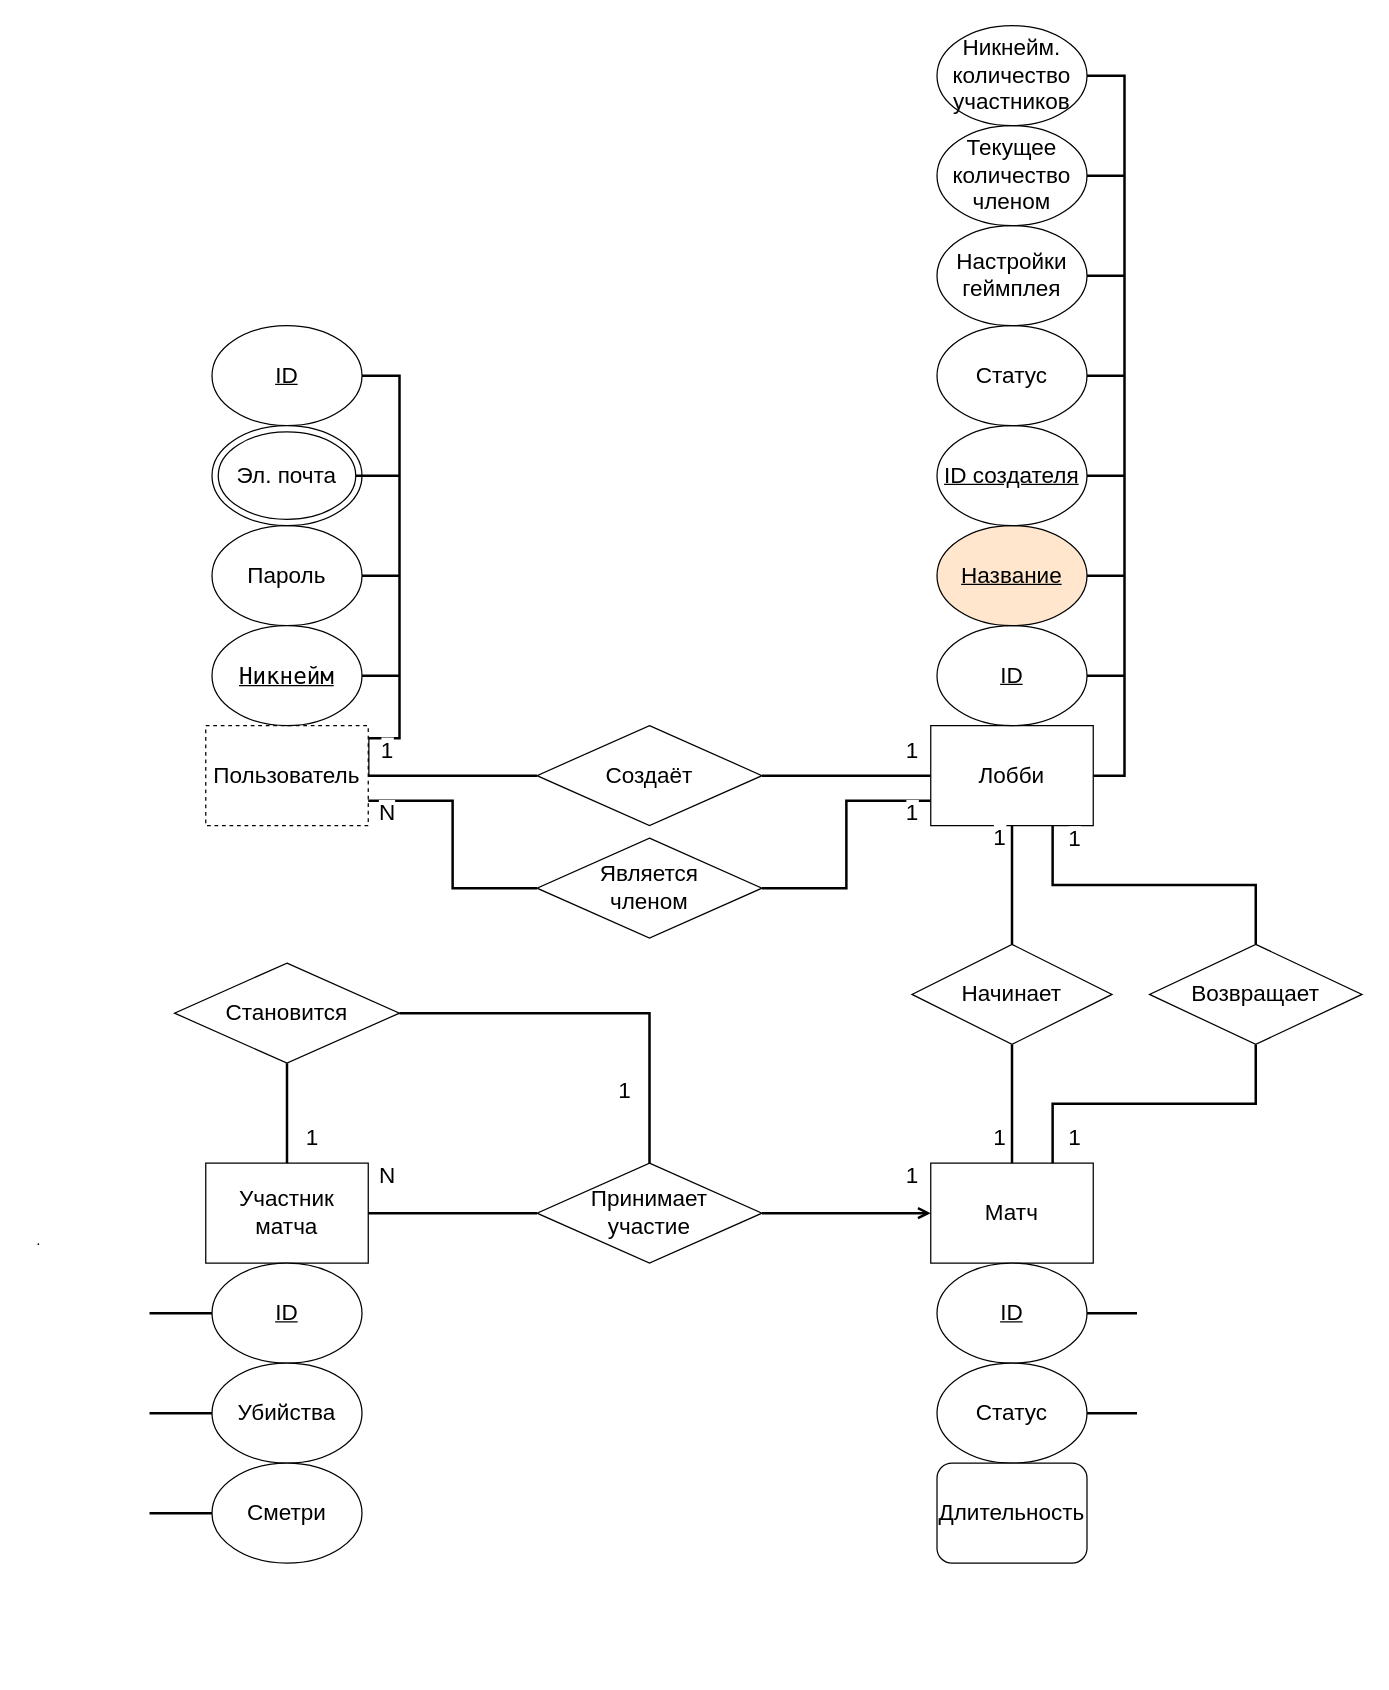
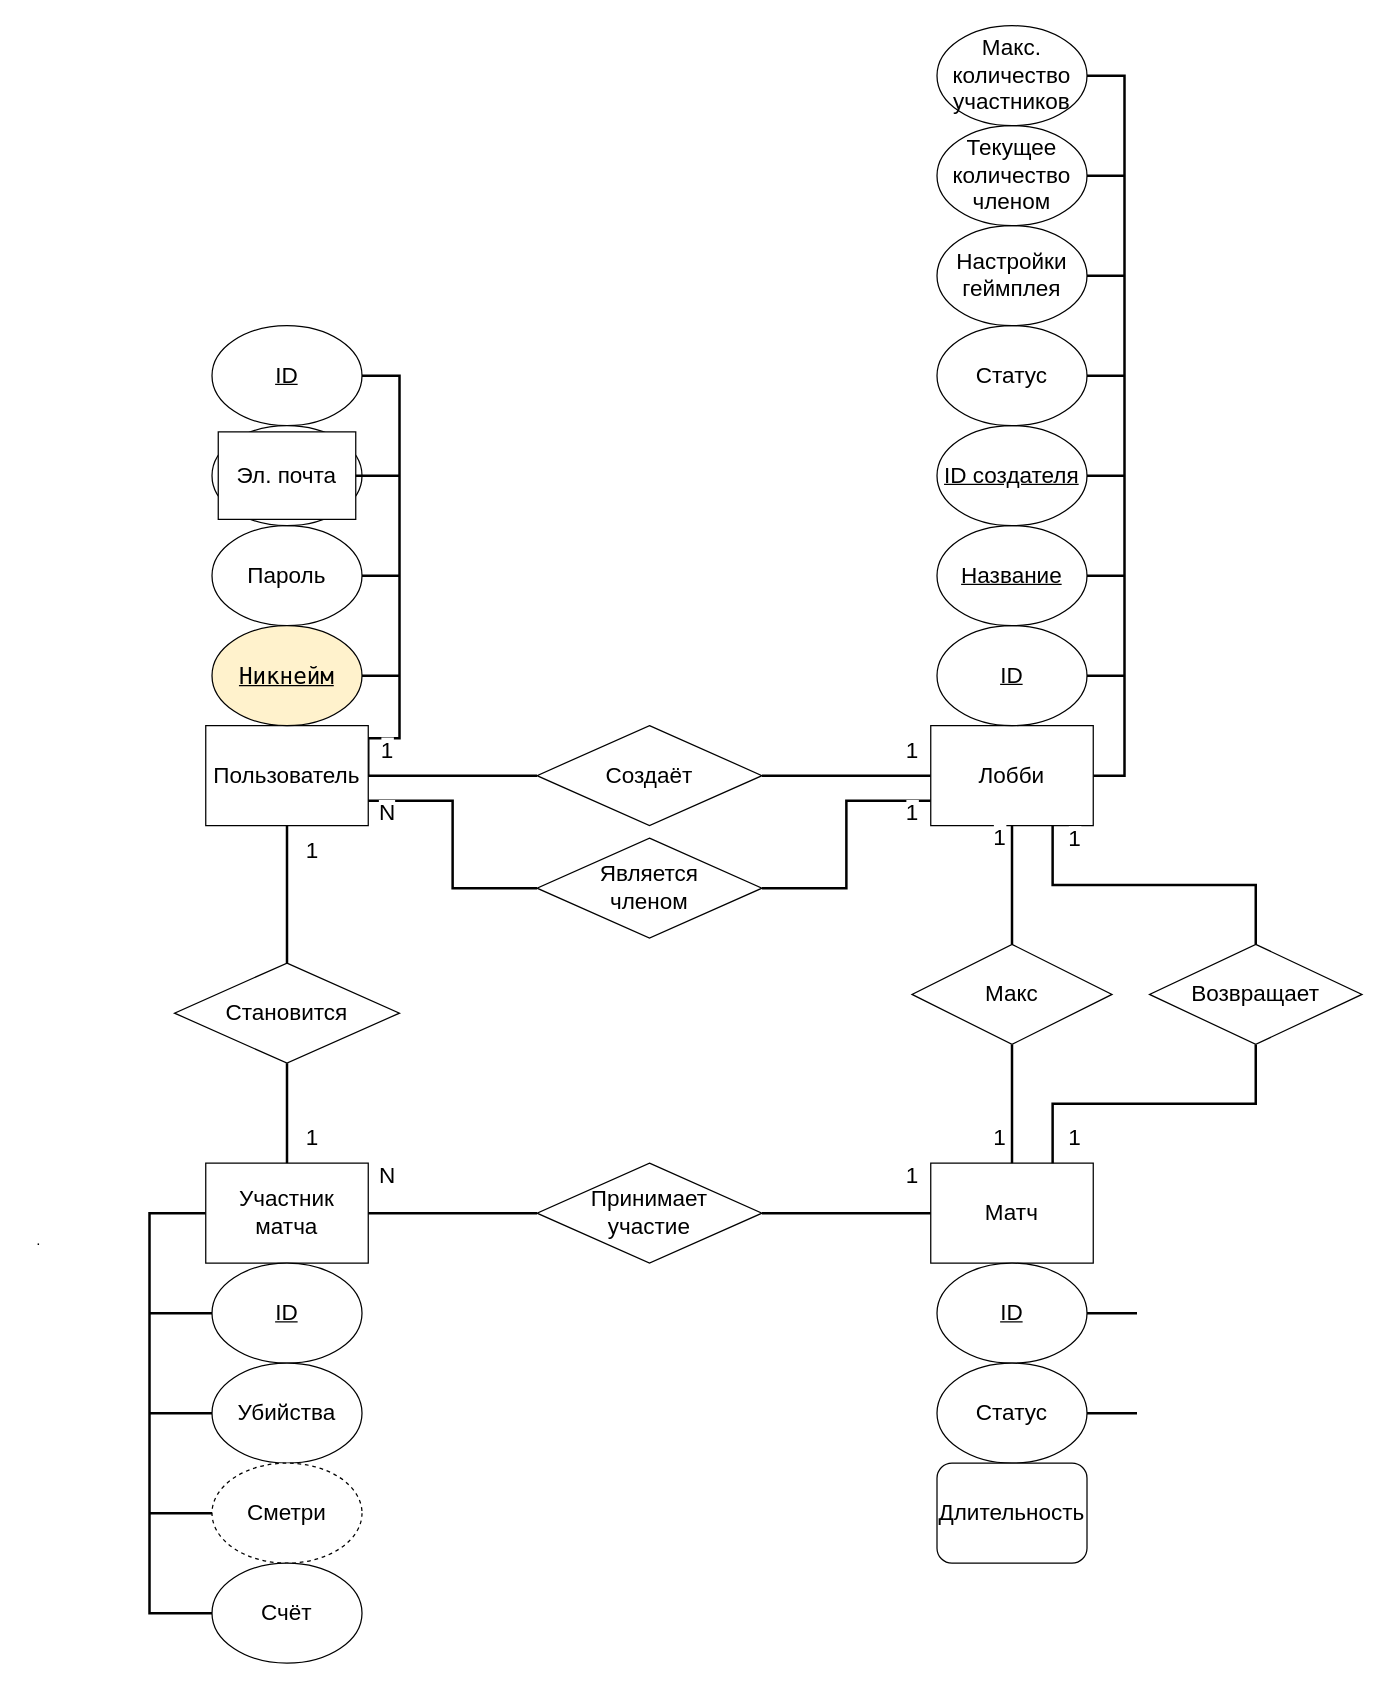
node "Никнейм. количество участников": label "Никнейм. количество участников" -> "Макс. количество участников"
node "Эл. почта": shape ellipse -> rectangle
node "Название": fillcolor #ffe6cc -> #ffffff
node "Никнейм": fillcolor #ffffff -> #fff2cc
node "Пользователь": style dashed -> solid
node "Начинает": label "Начинает" -> "Макс"
edge "Становится" -- "Принимает участие": now "Становится" -- "Пользователь"
edge "Принимает участие" -> "Матч": arrowhead open -> none
edge "Участник матча" -- "Счёт": added
node "Сметри": style solid -> dashed
node "Счёт": added
